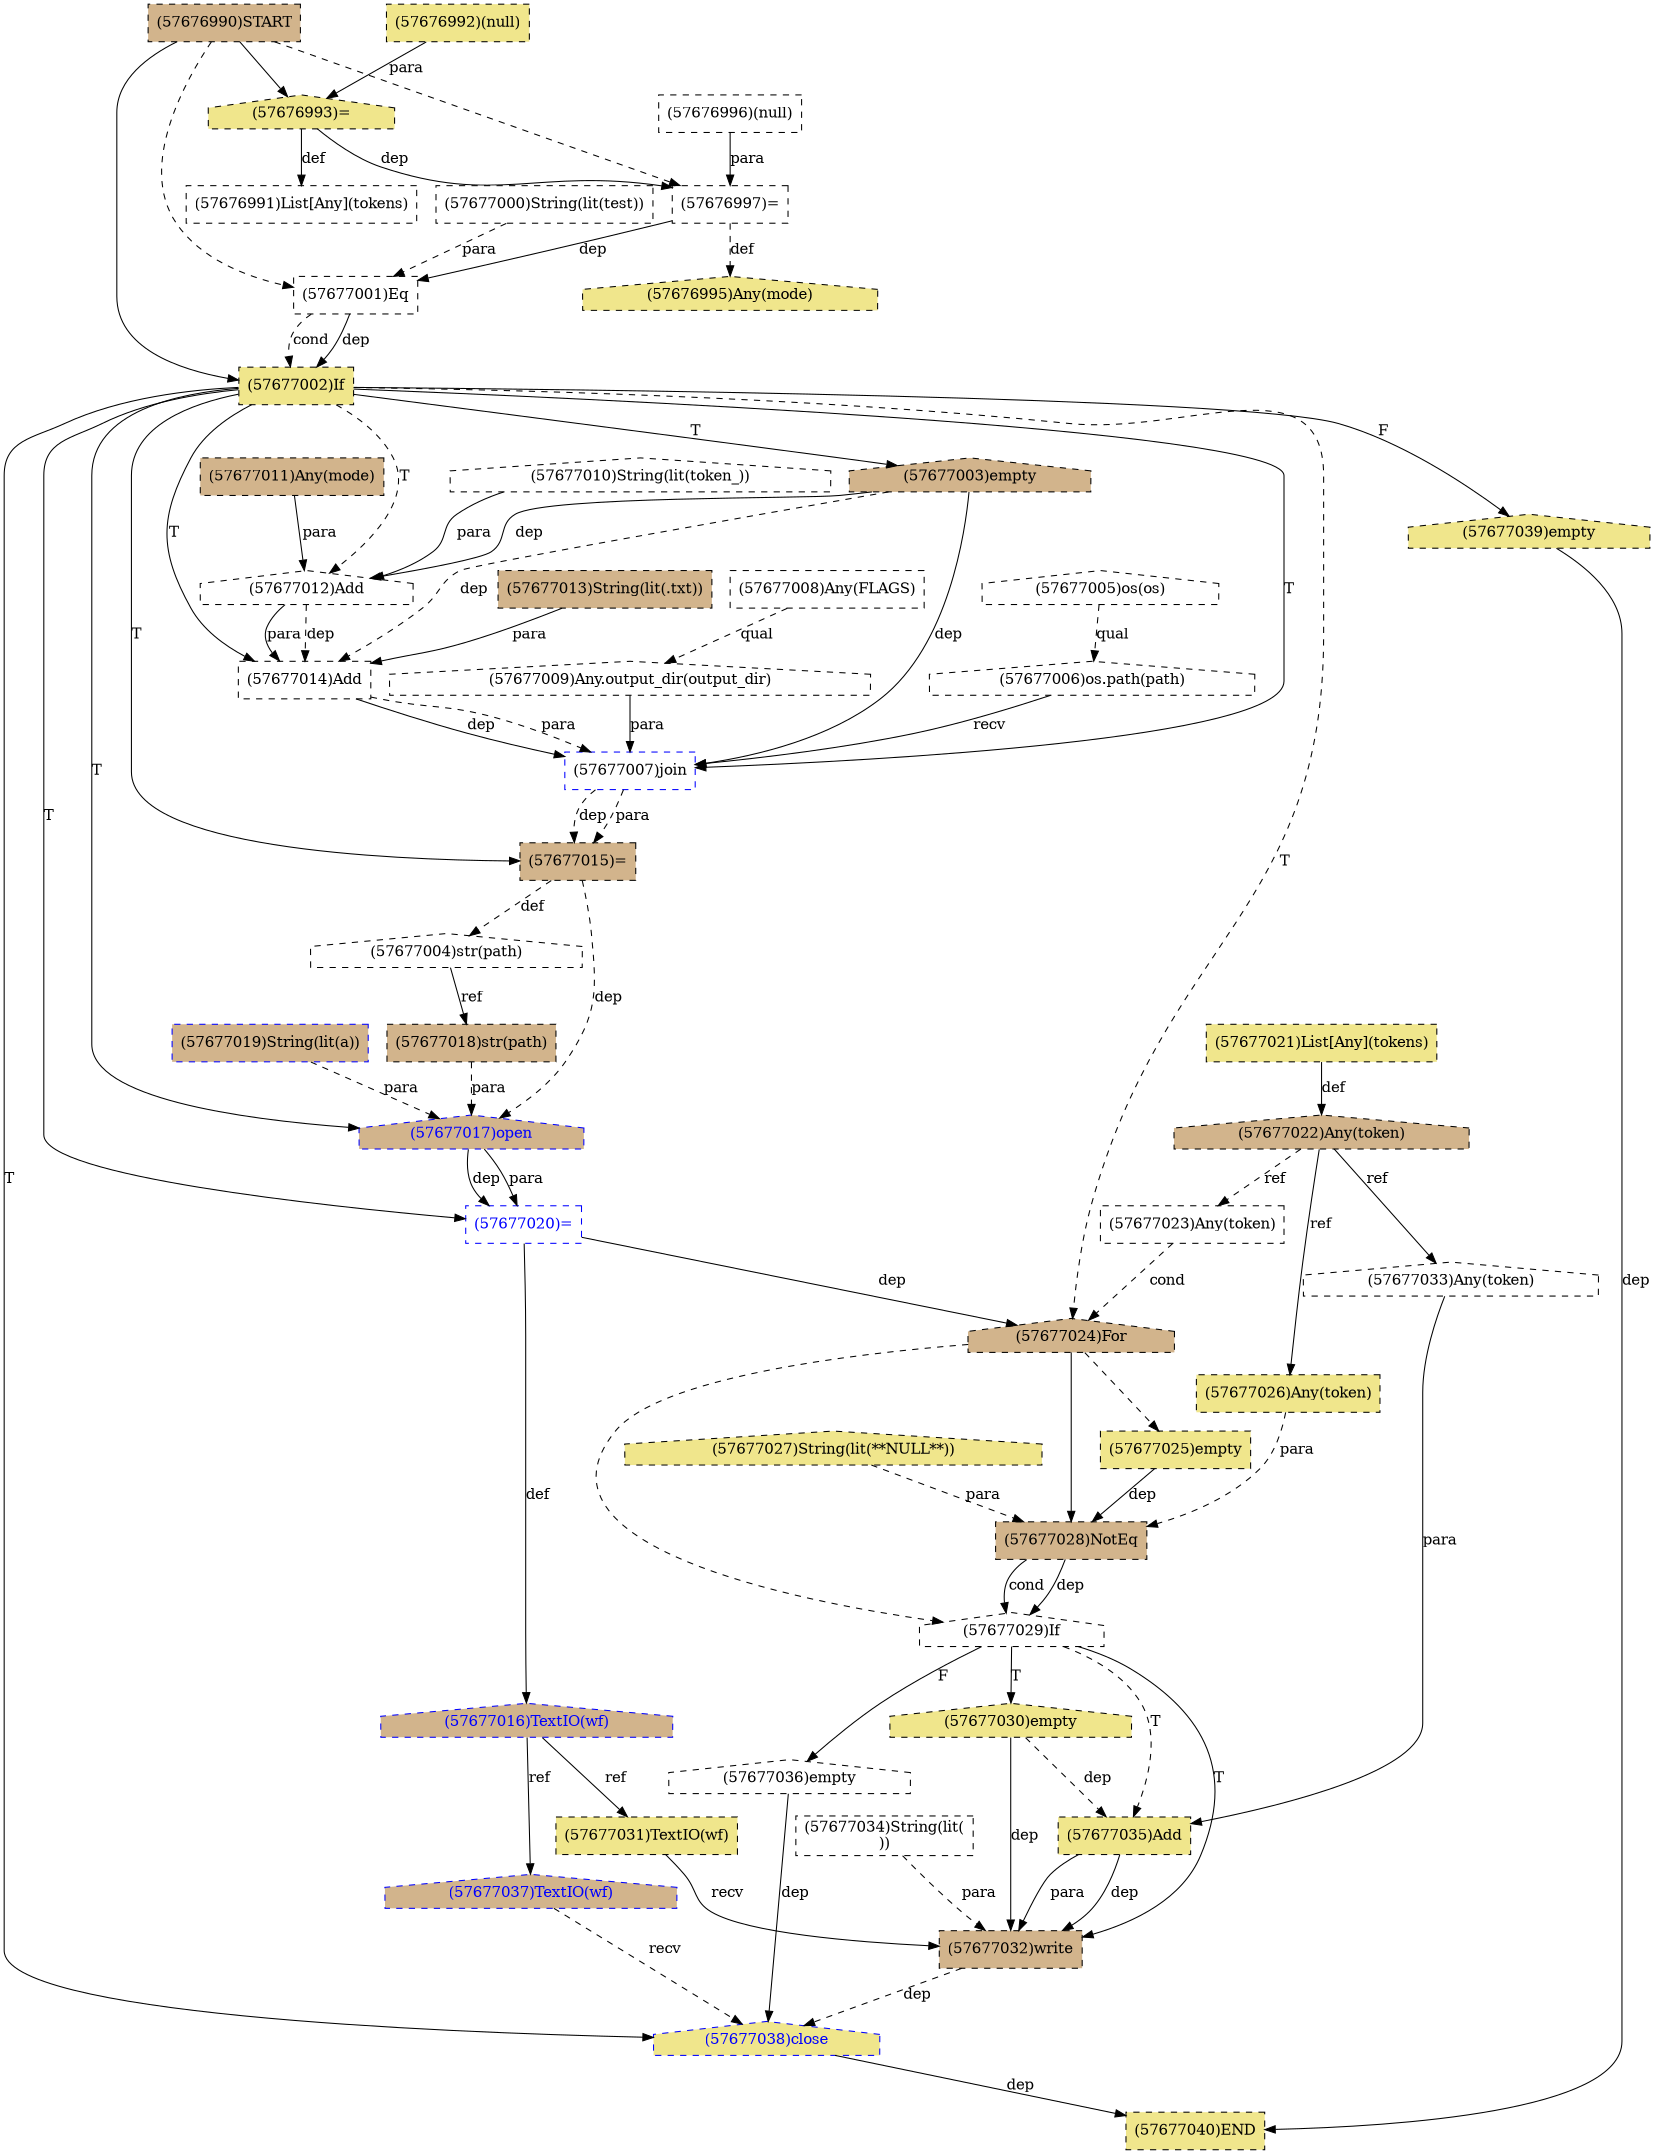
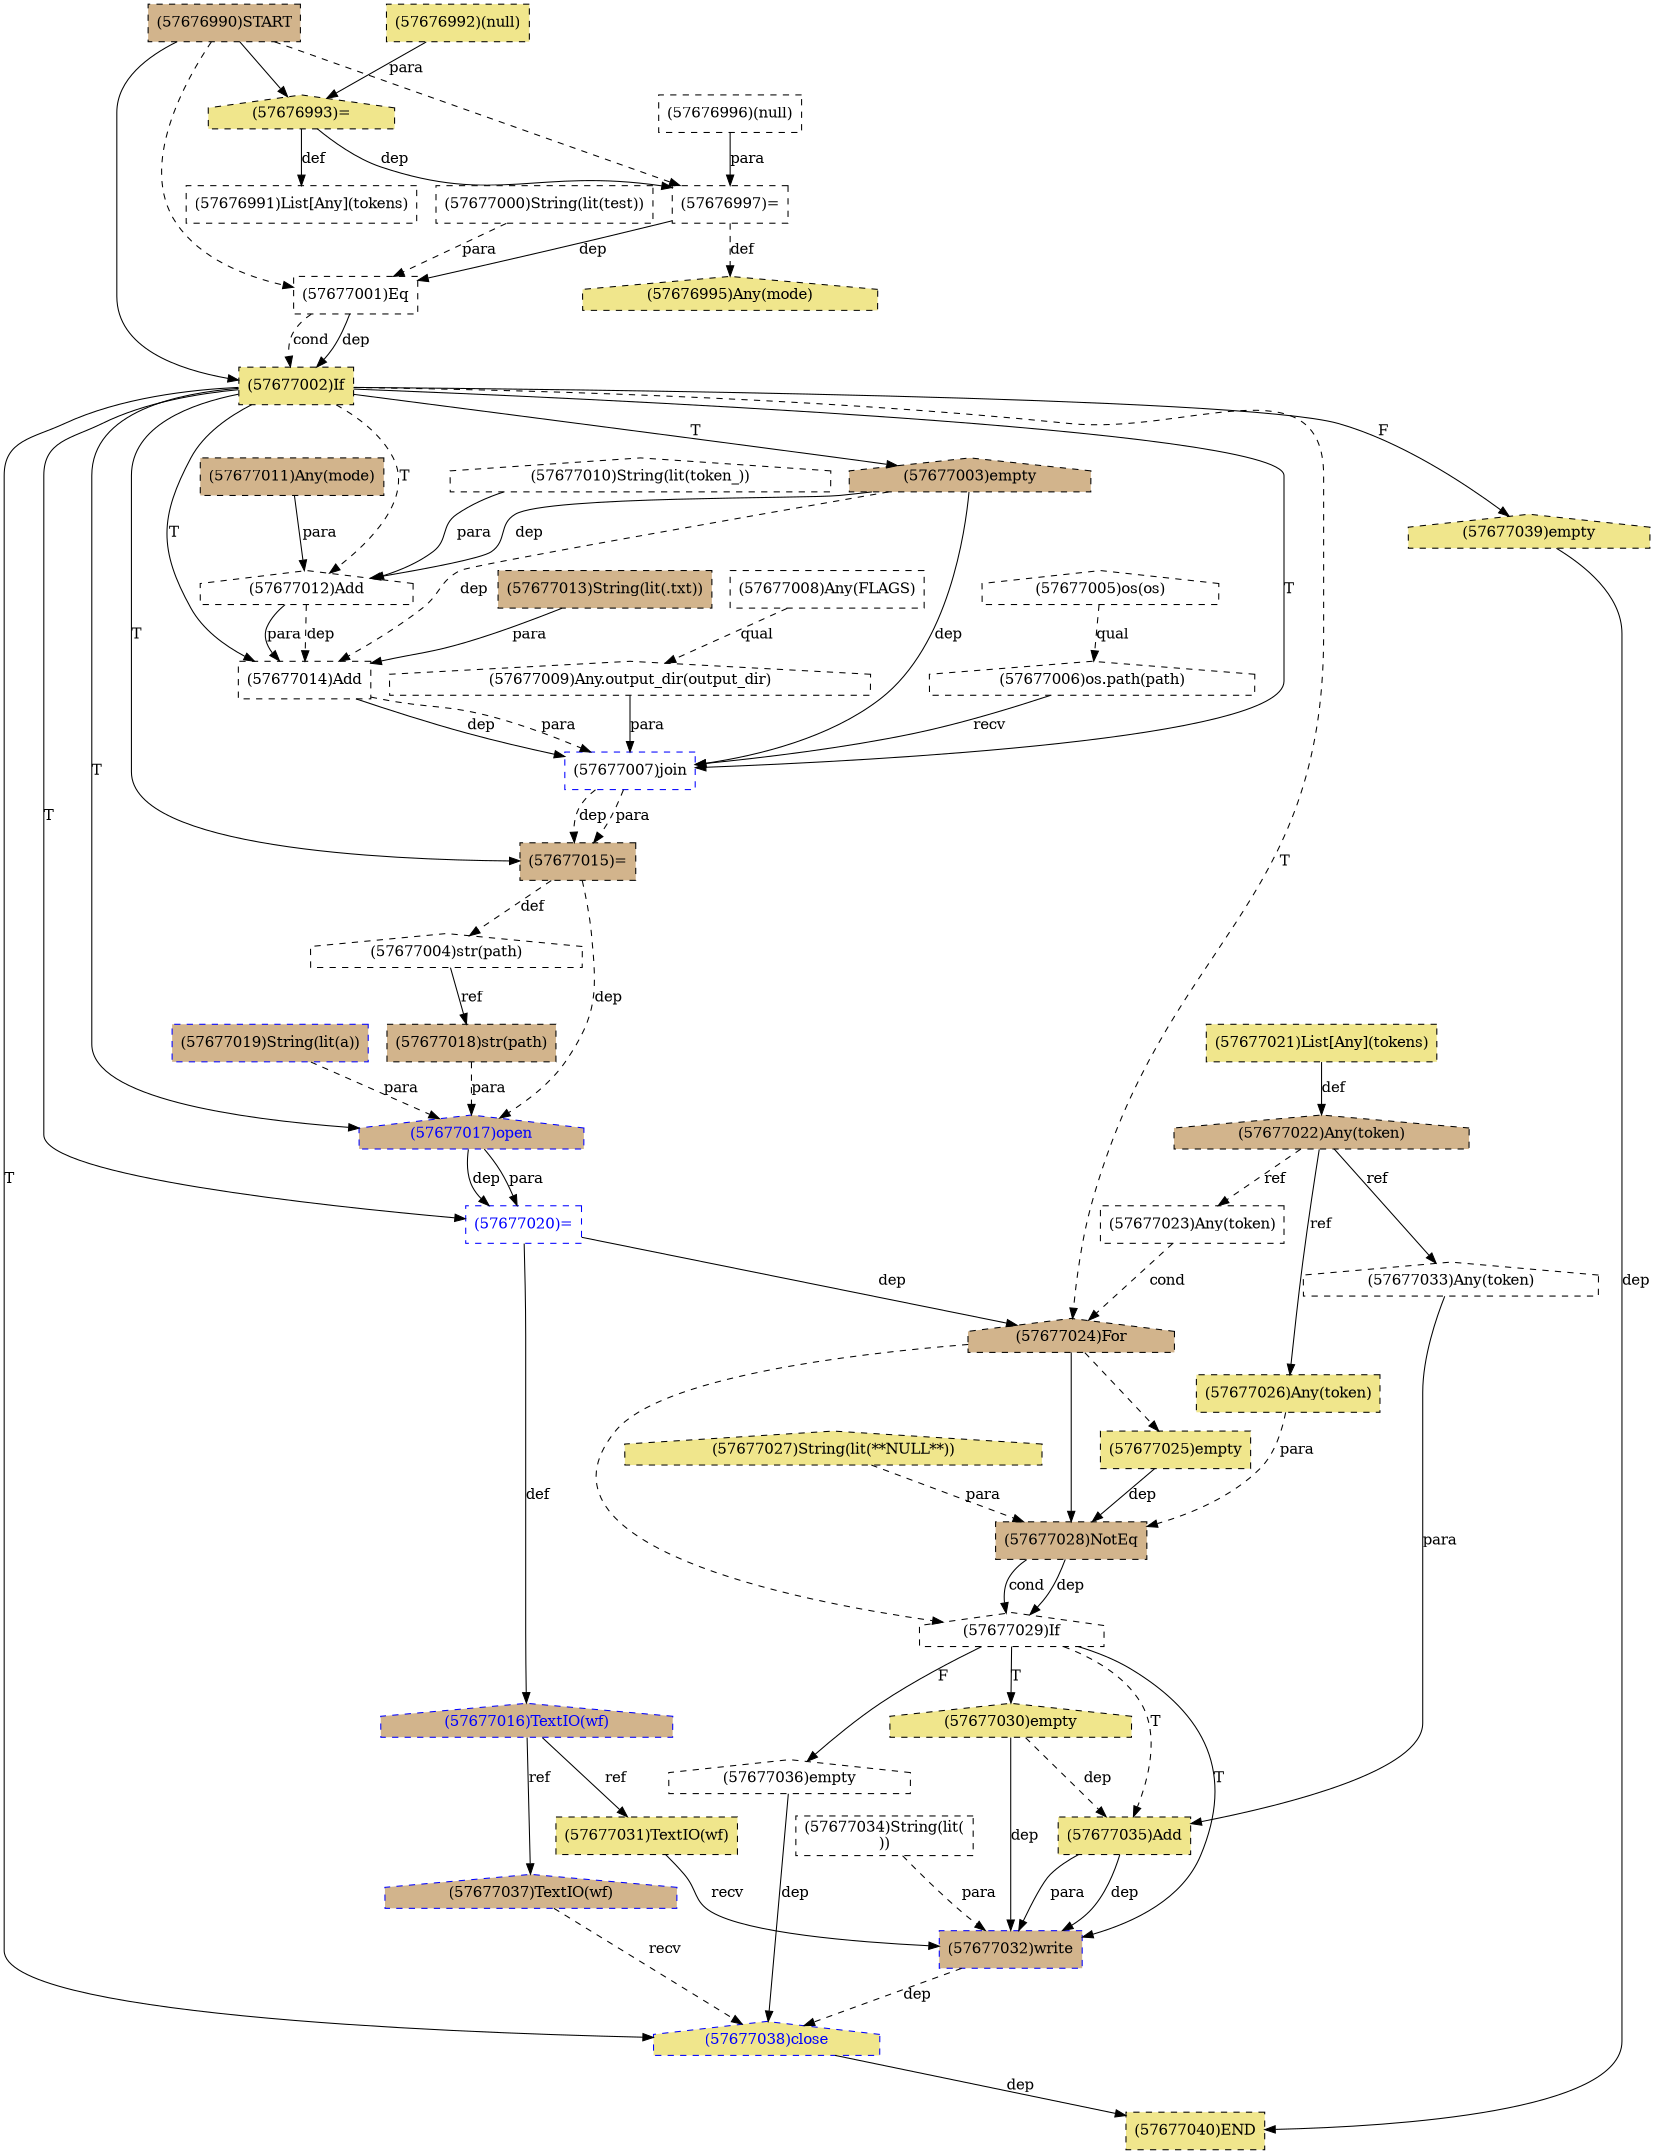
node "(57677037)TextIO(wf)": fontcolor blue -> black
node "(57677032)write": color black -> blue
